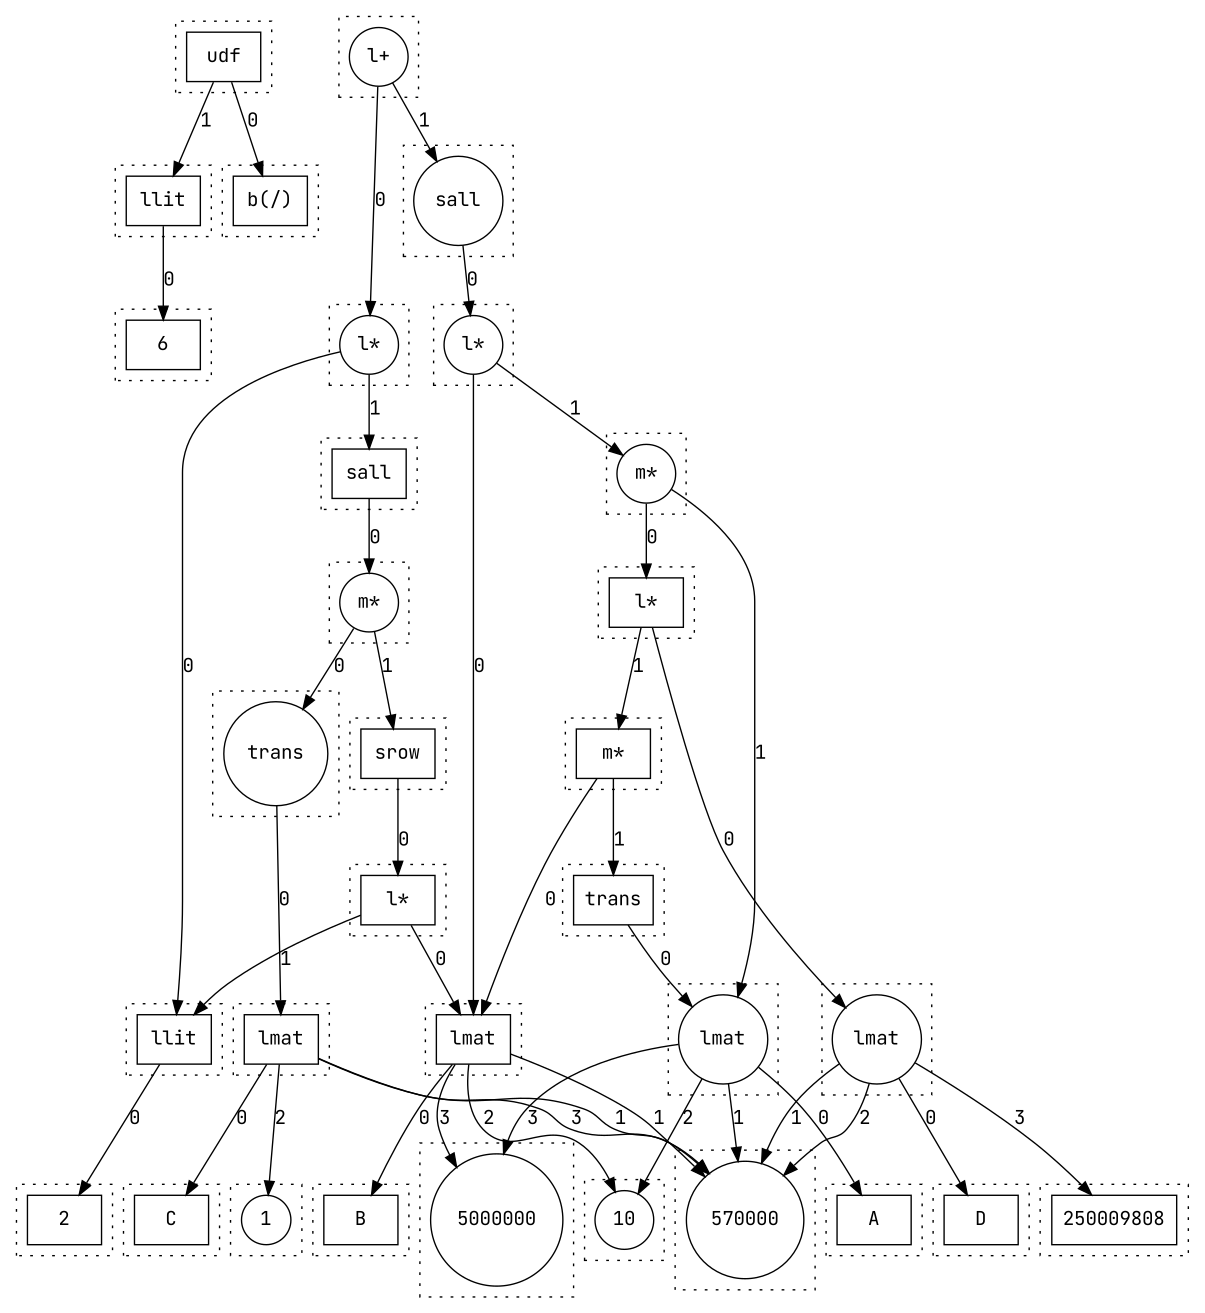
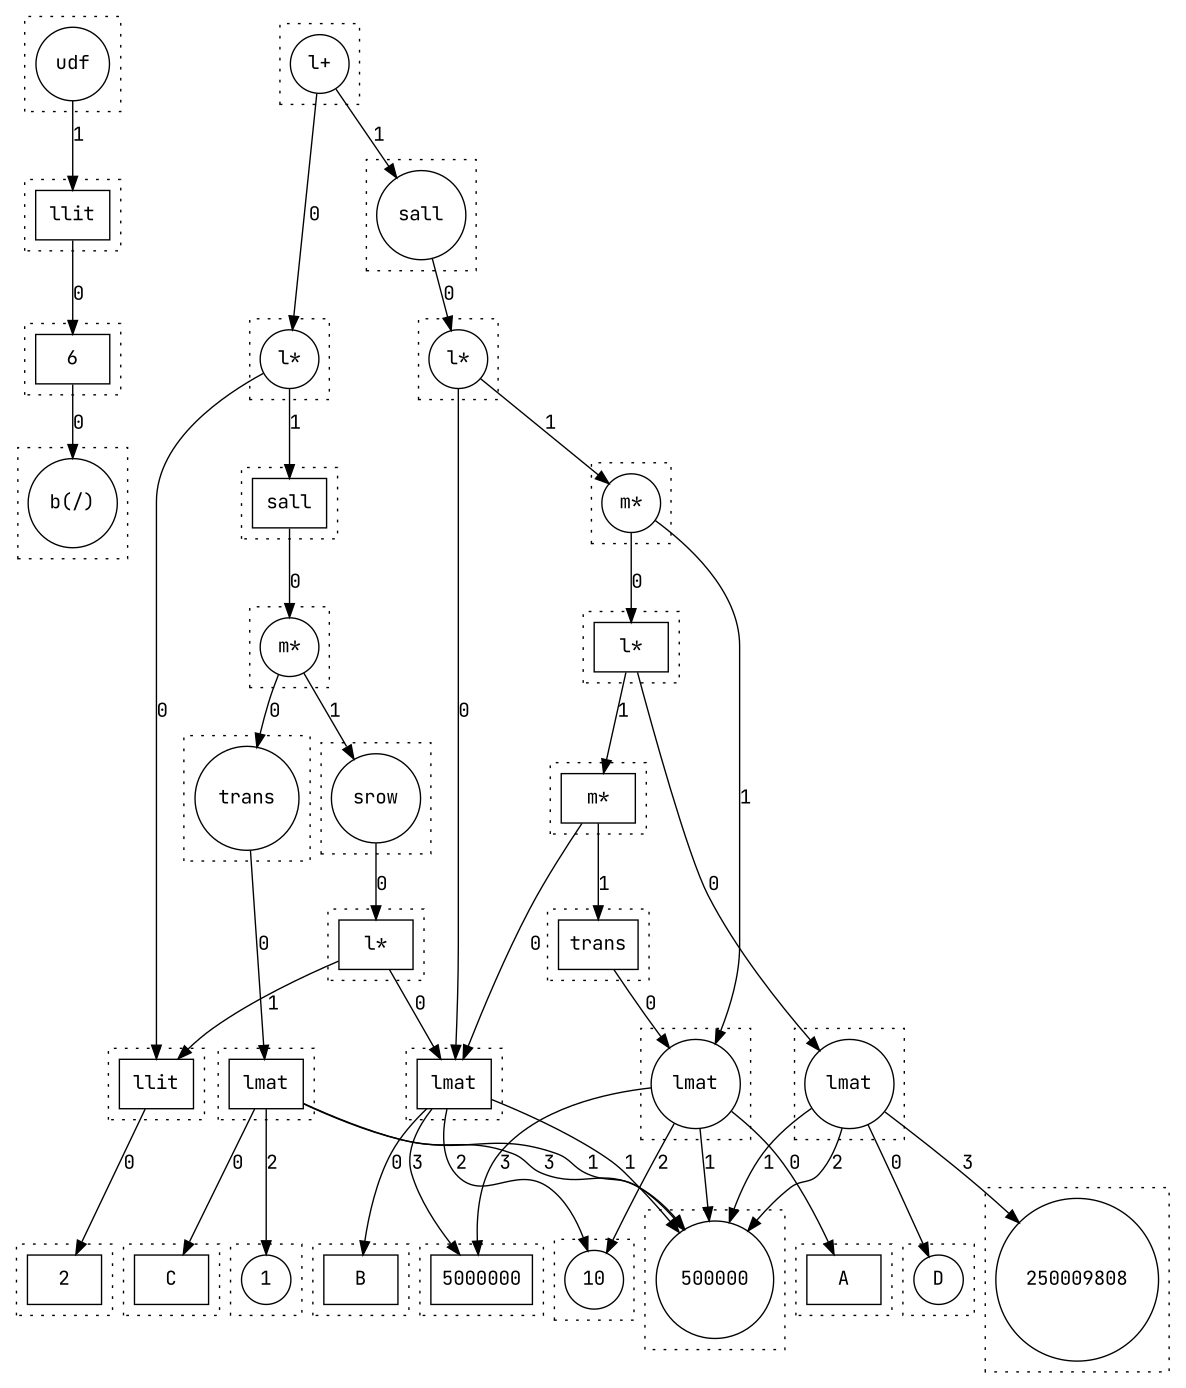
node "udf": shape box -> circle
edge "udf" -> "b(/)": now "6" -> "b(/)"
node "b(/)": shape box -> circle
node "srow": shape box -> circle
node "5000000": shape circle -> box
node "570000": label "570000" -> "500000"
node "D": shape box -> circle
node "250009808": shape box -> circle
